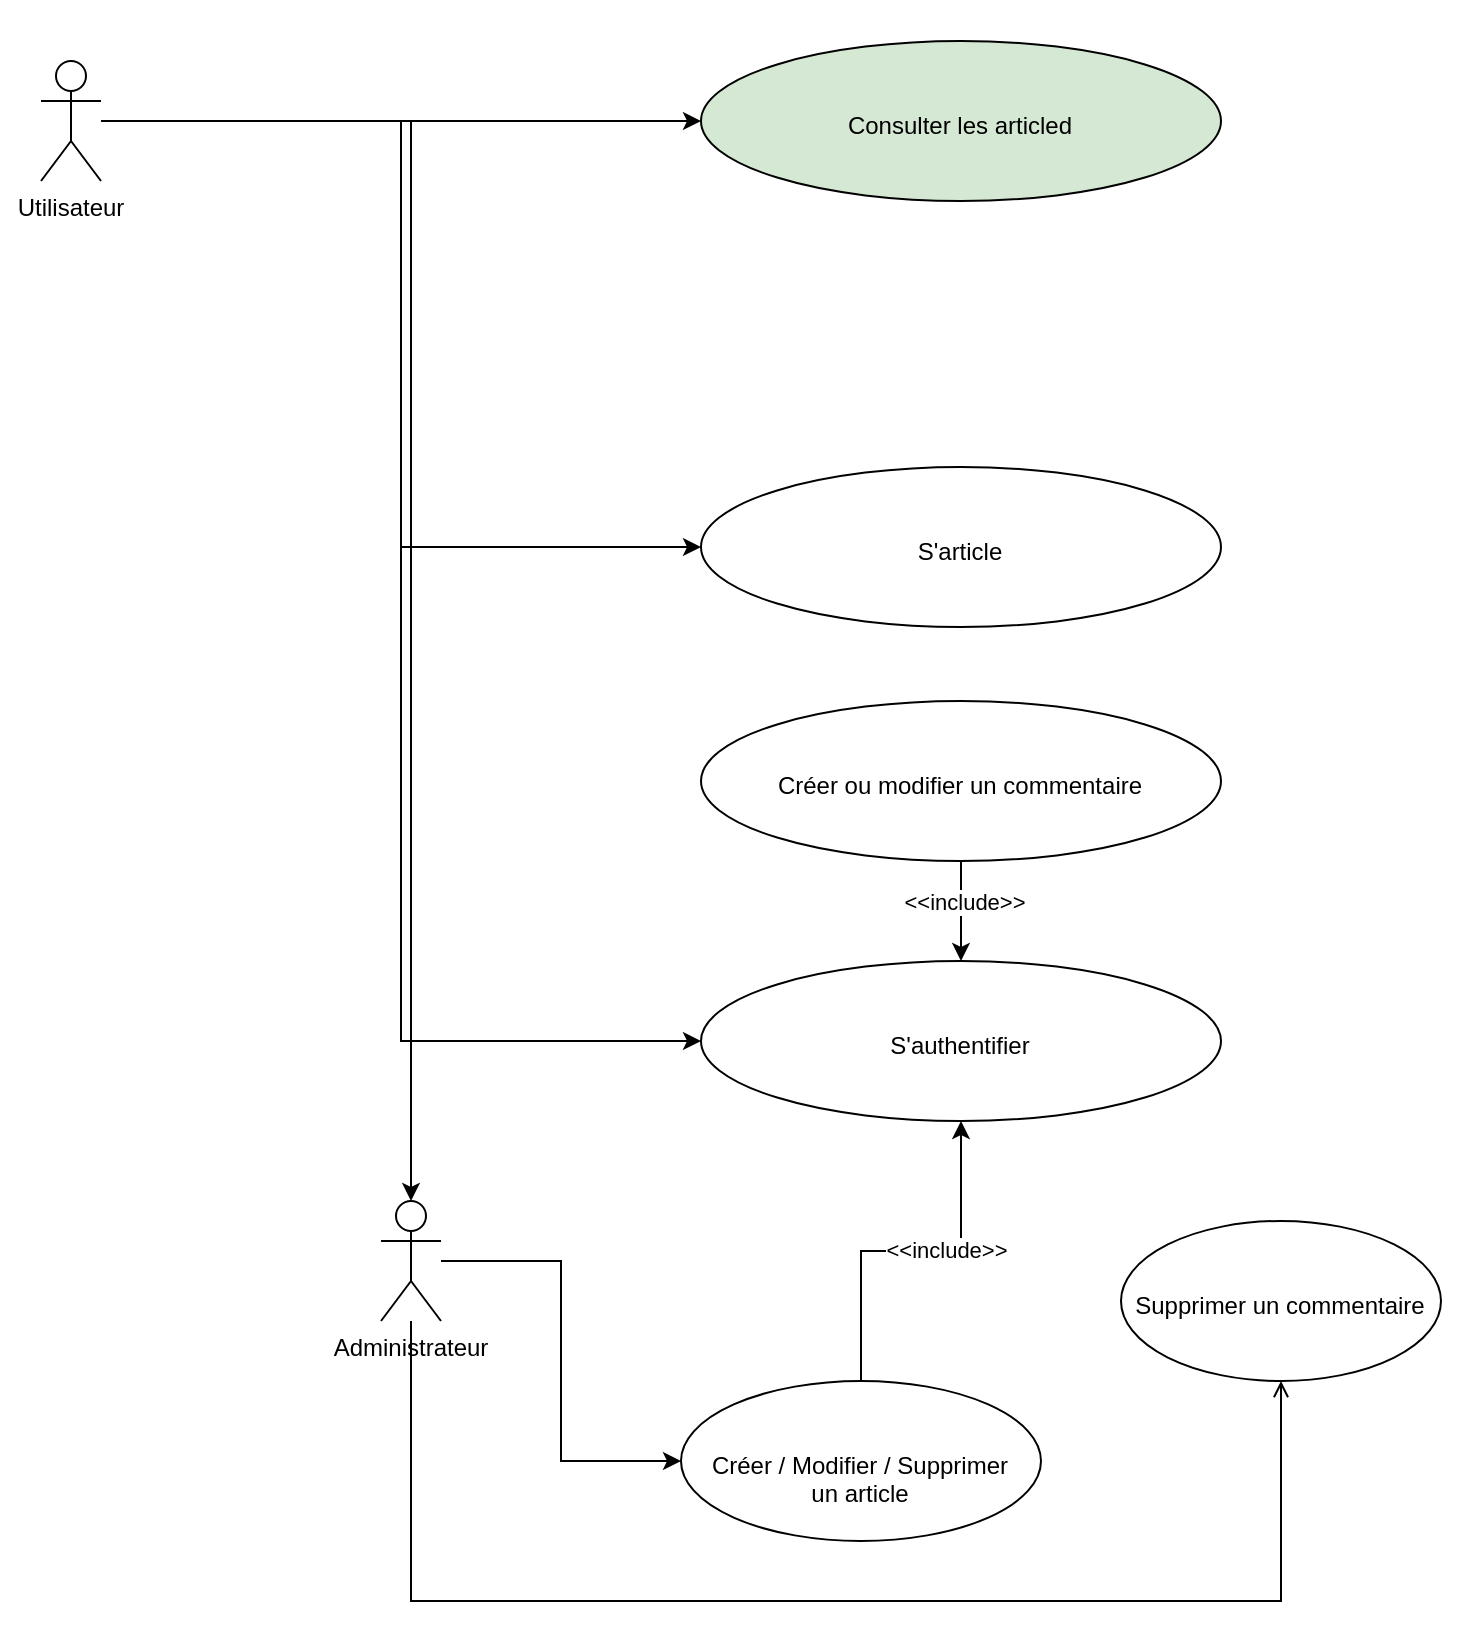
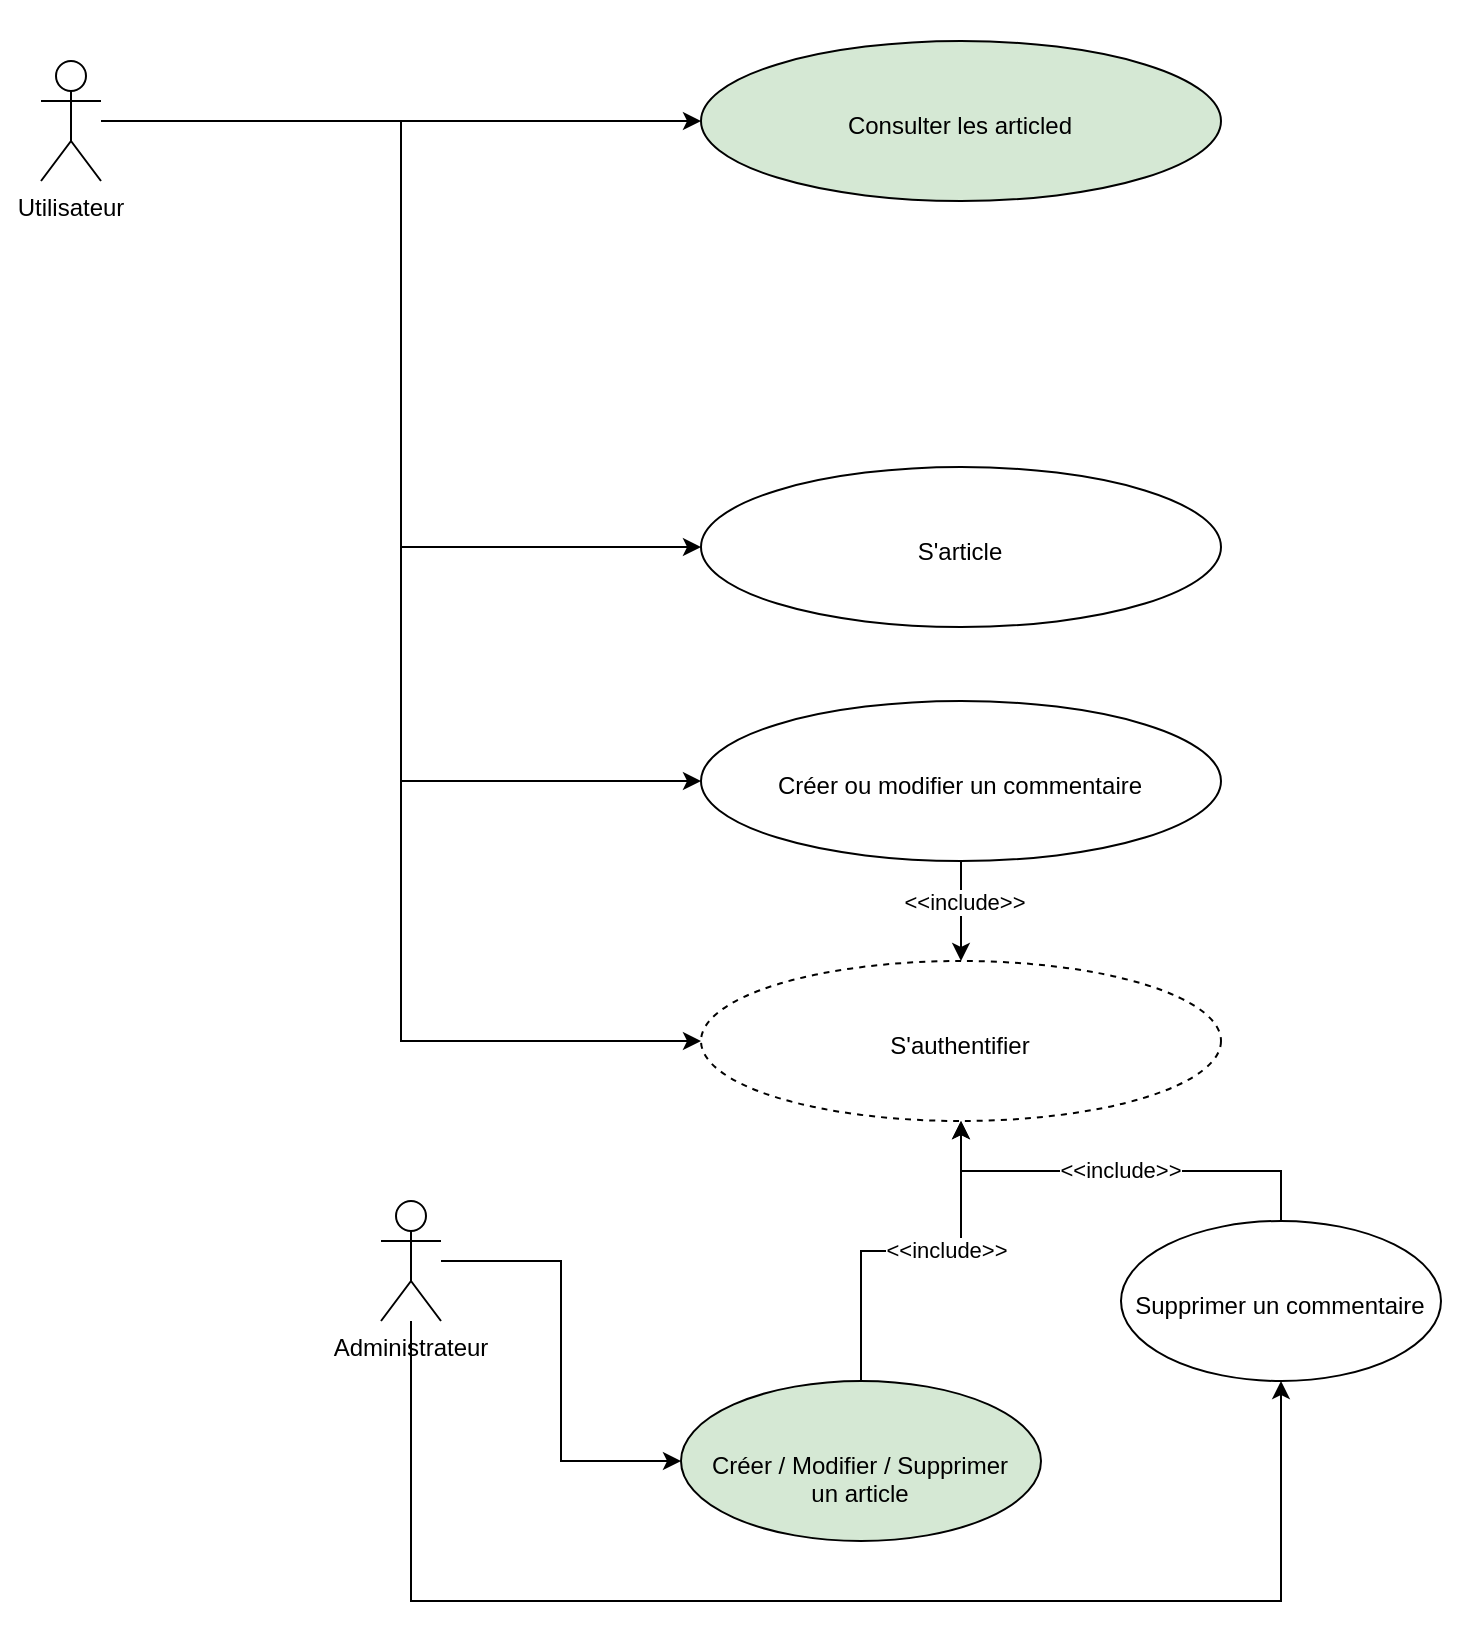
edge "Utilisateur" -> "Administrateur": now "Utilisateur" -> "Créer ou modifier un commentaire"
node "S'authentifier": style solid -> dashed
edge "Supprimer un commentaire" -> "S'authentifier": added, label "<<include>>"
edge "Administrateur" -> "Supprimer un commentaire": arrowhead open -> classic
node "Créer / Modifier / Supprimer un article": fillcolor #ffffff -> #d5e8d4
